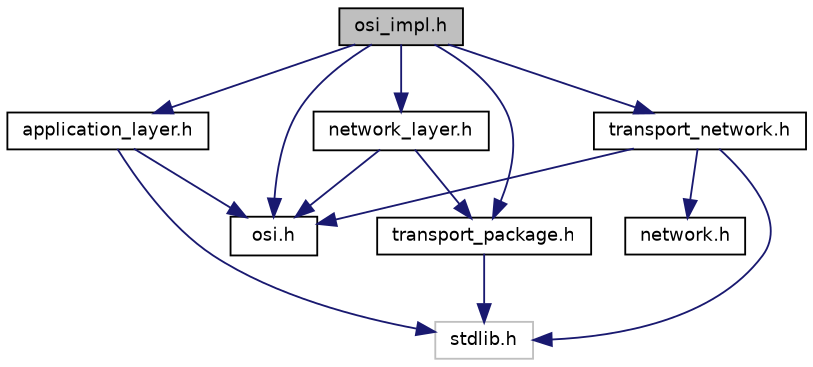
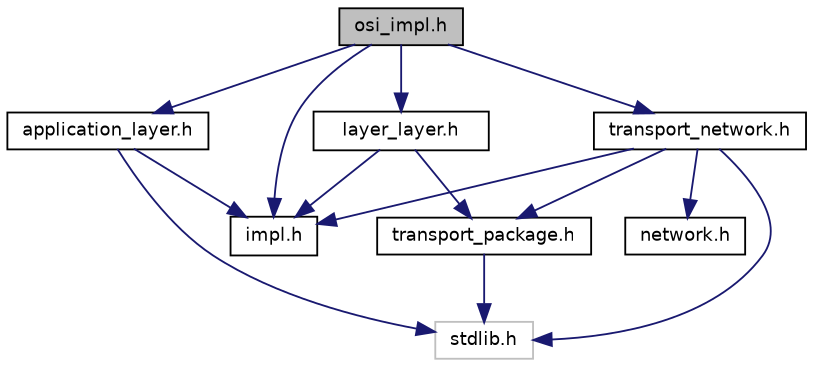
edge "osi_impl.h" -> "transport_package.h": now "transport_network.h" -> "transport_package.h"
node "network_layer.h": label "network_layer.h" -> "layer_layer.h"
node "osi.h": label "osi.h" -> "impl.h"
